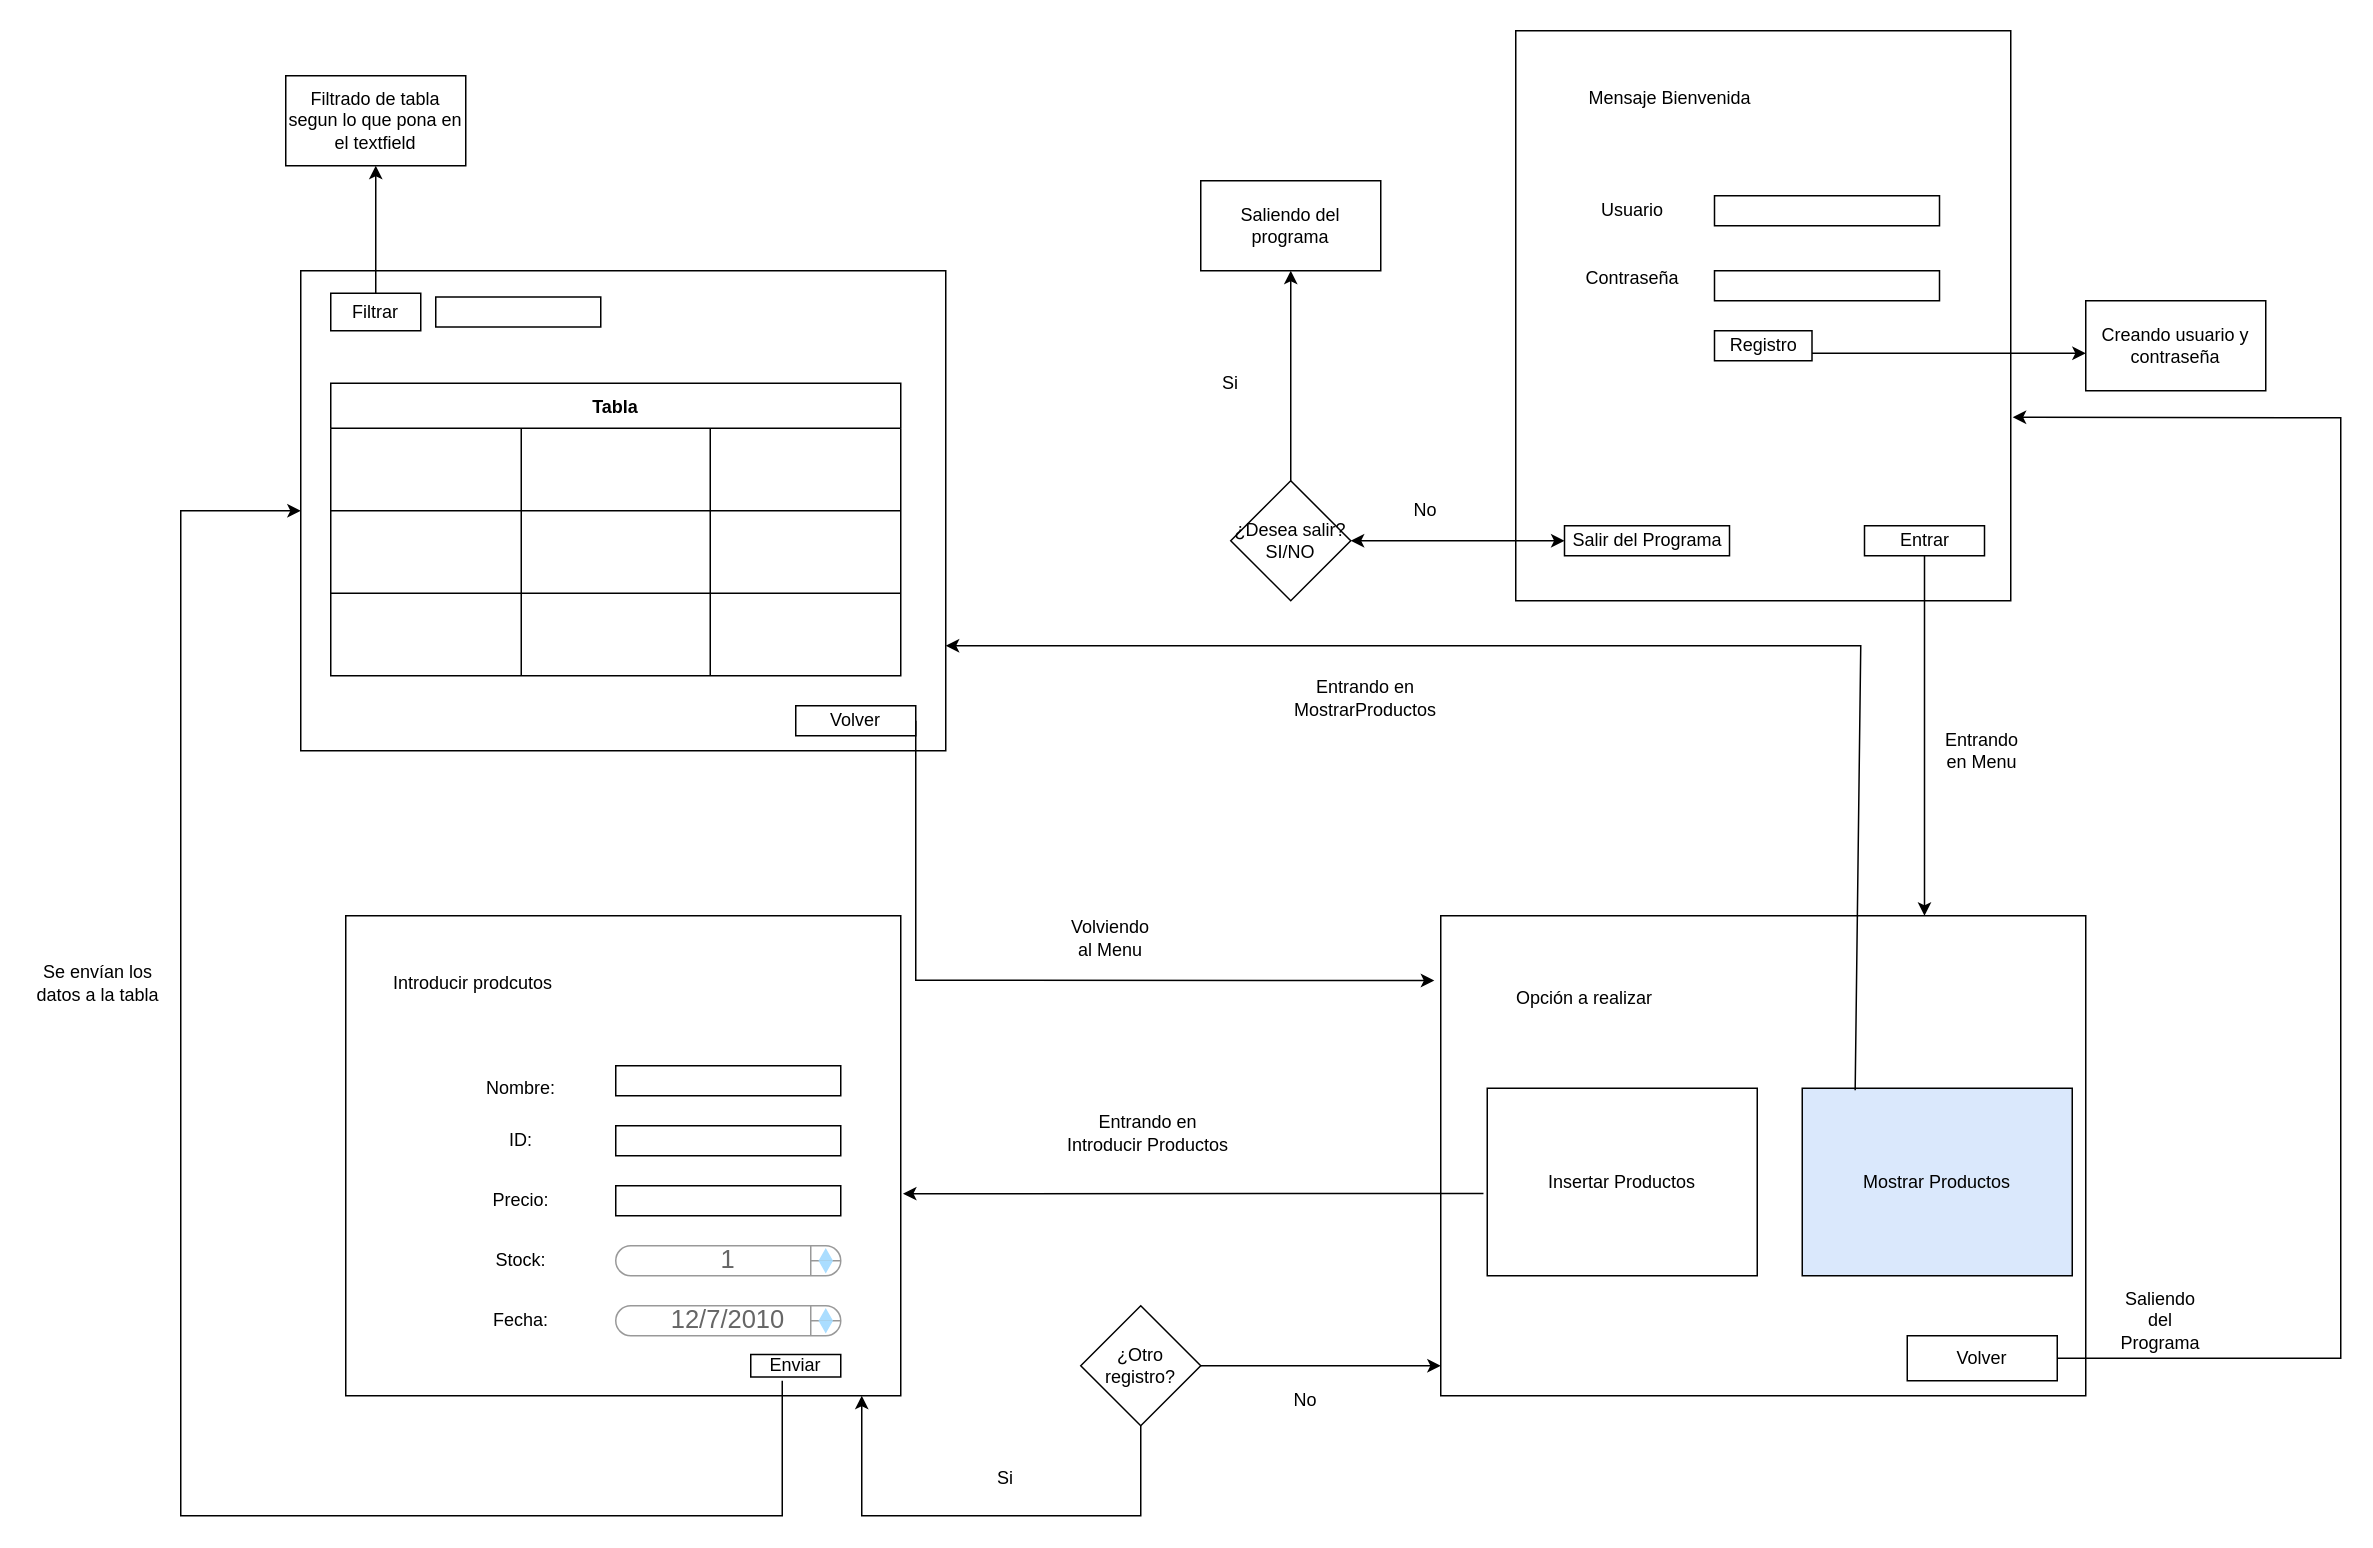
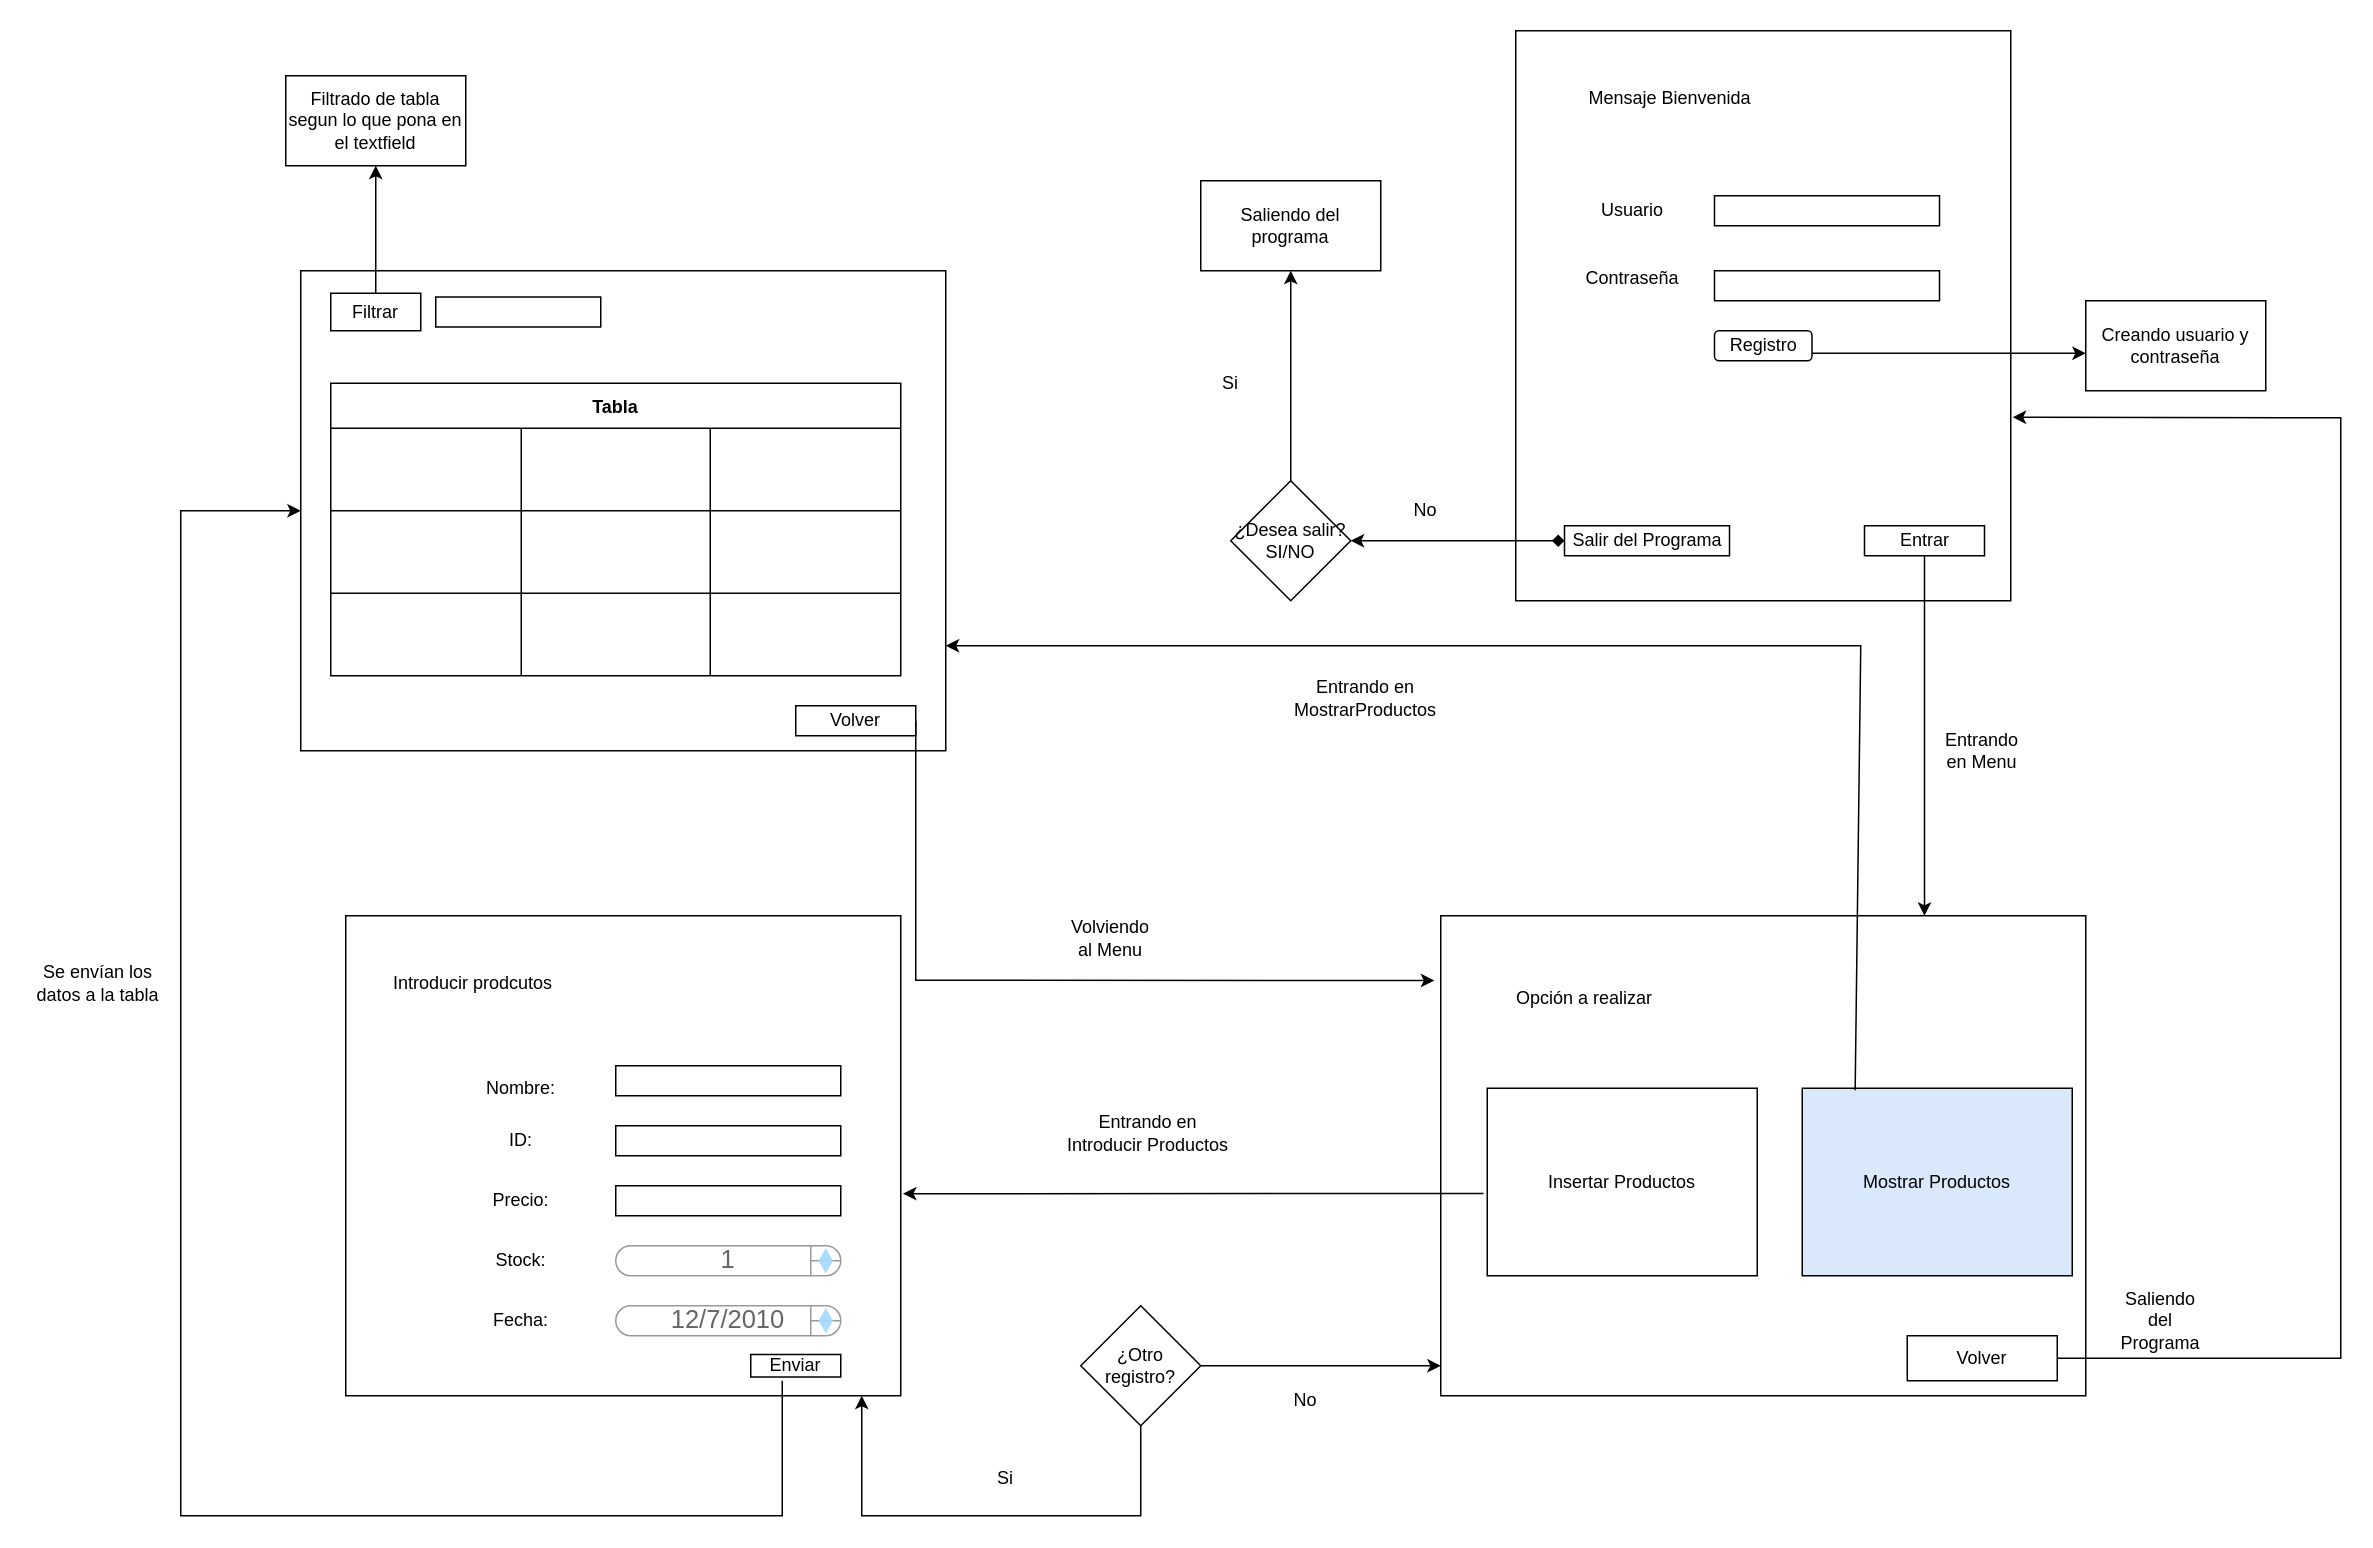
node "Registro": shape rectangle -> rounded rectangle
edge "¿Desea salir? SI/NO" -- "Salir del Programa": arrowhead classic -> diamond
